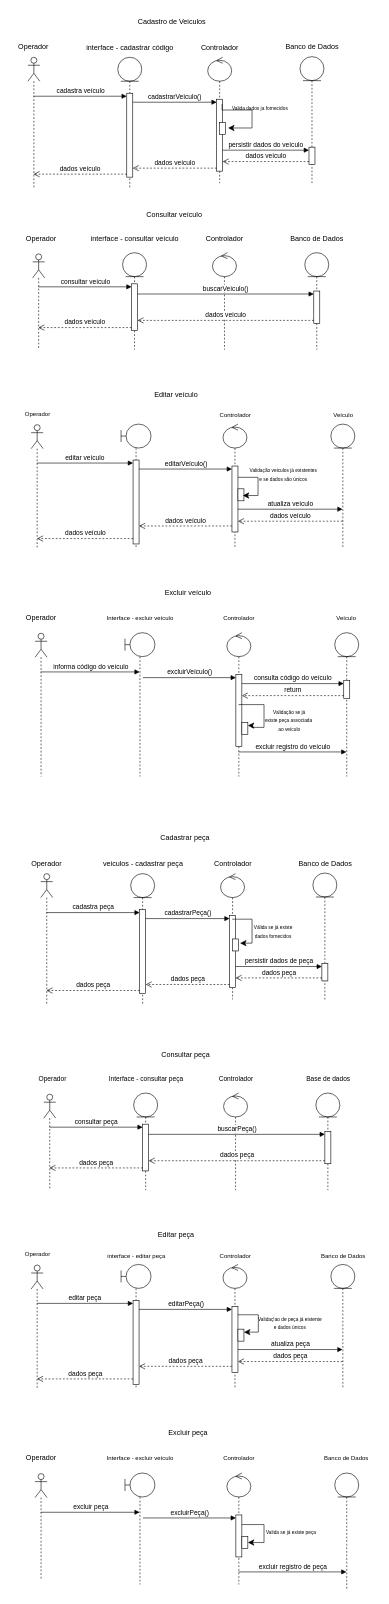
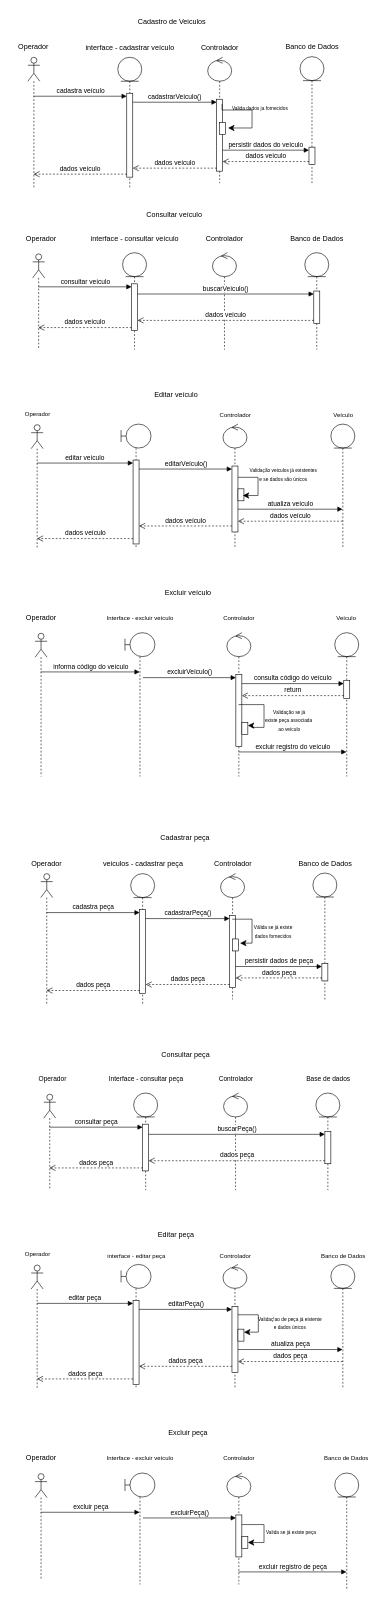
node "interface - cadastrar código": label "interface - cadastrar código" -> "interface - cadastrar veículo"
